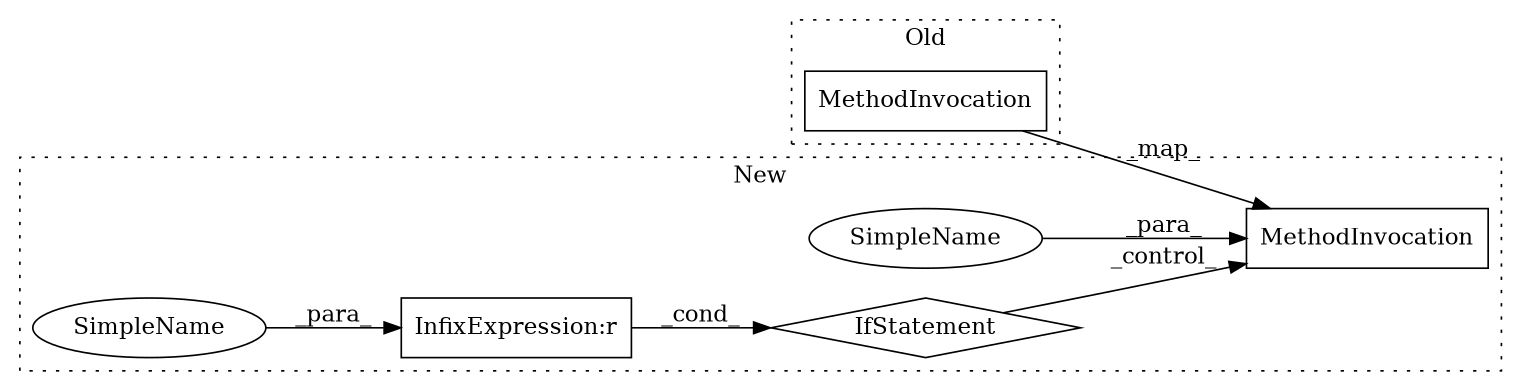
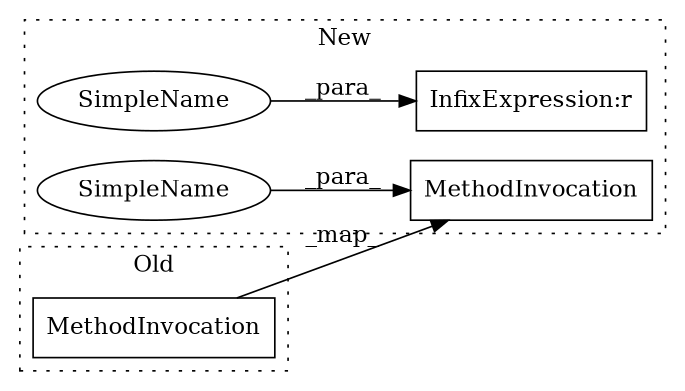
node "IfStatement": removed
